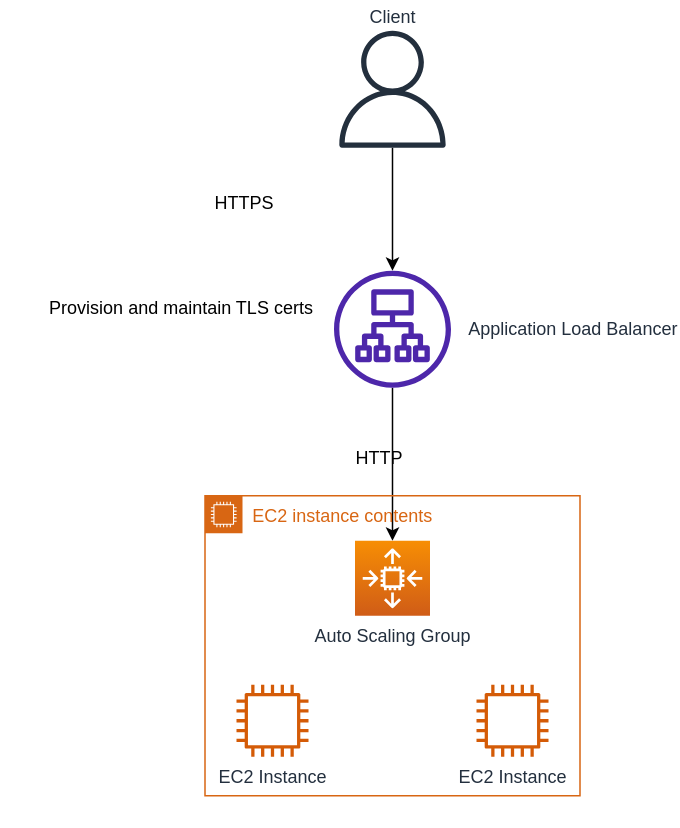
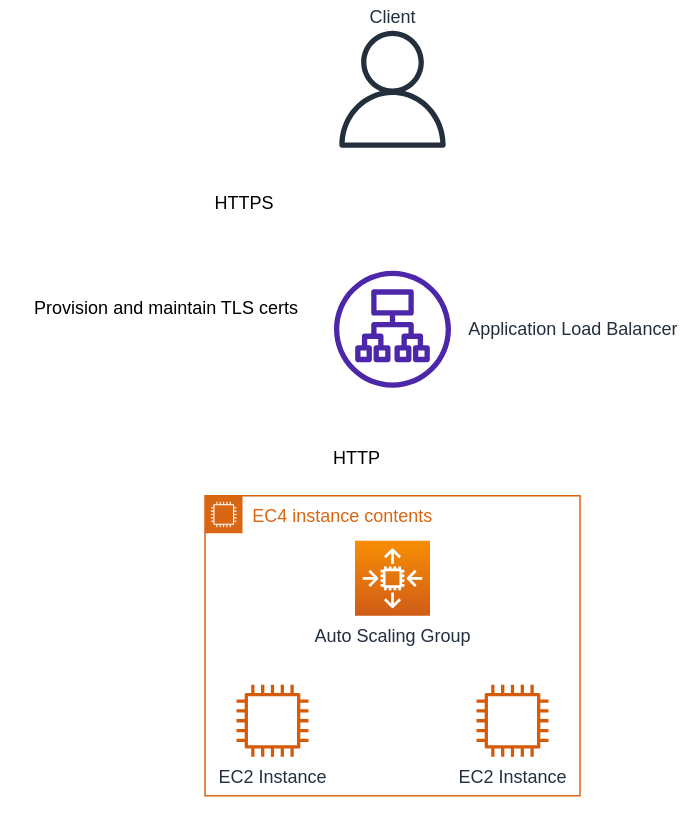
edge "Client" -> "Application Load Balancer": removed
node "Provision and maintain TLS certs": moved (181, 308) -> (166, 308)
node "HTTP": moved (379, 458) -> (356, 458)
edge "Application Load Balancer" -> "Auto Scaling Group": removed
node "EC2 instance contents": label "EC2 instance contents" -> "EC4 instance contents"
